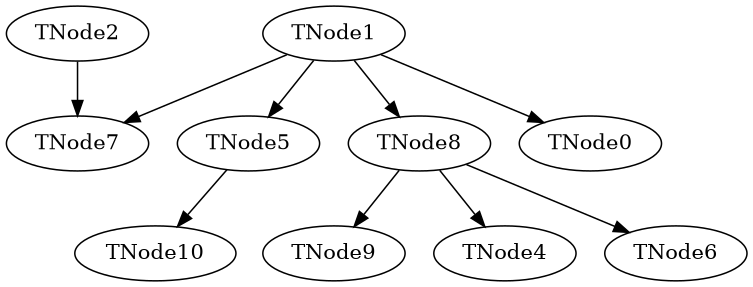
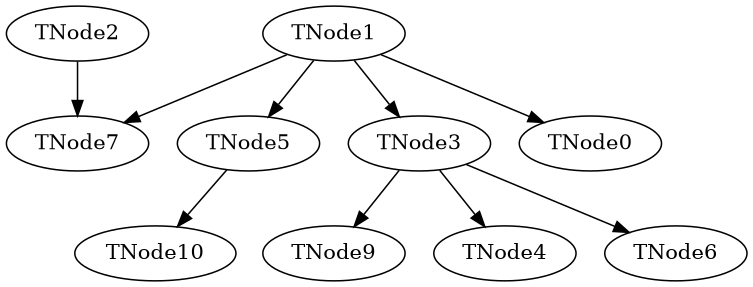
node "TNode8": label "TNode8" -> "TNode3"
